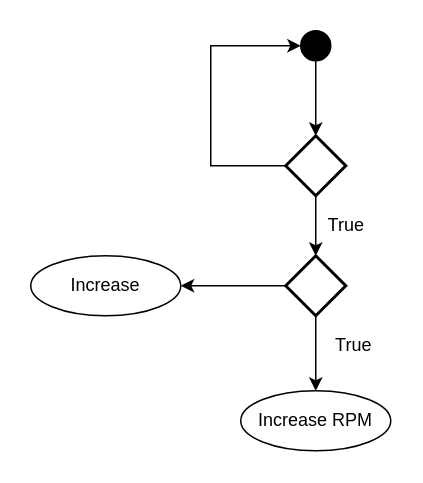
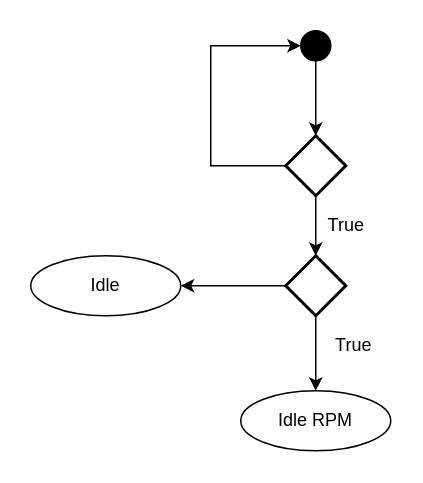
node "Increase": label "Increase" -> "Idle"
node "Increase RPM": label "Increase RPM" -> "Idle RPM"
